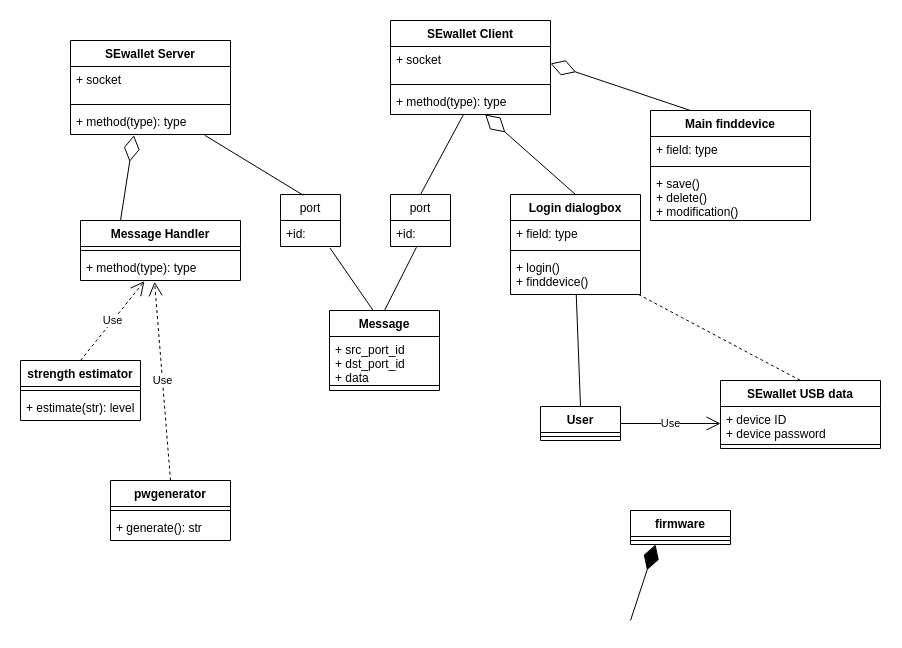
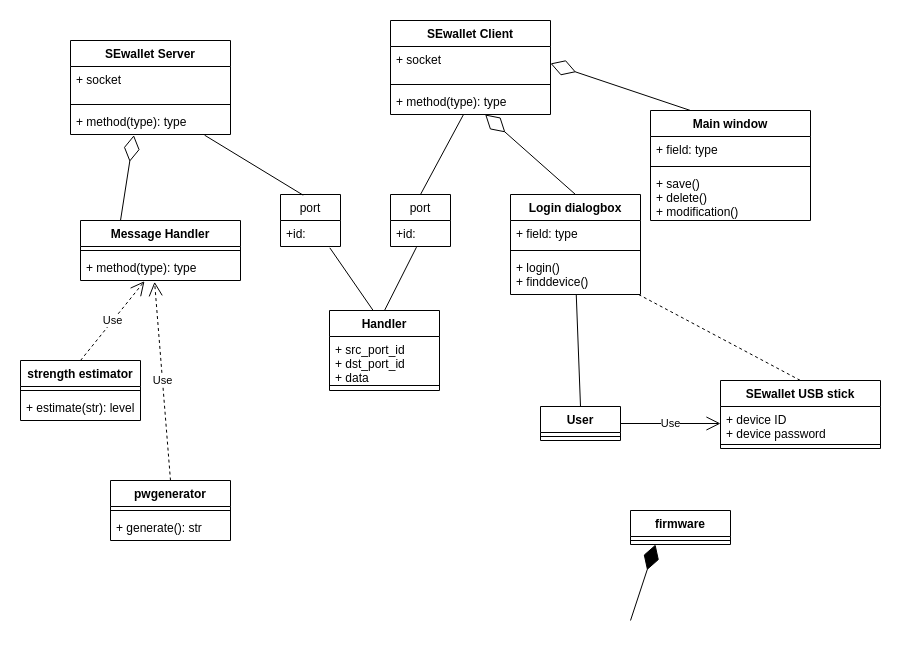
node "Main finddevice": label "Main finddevice" -> "Main window"
node "Message": label "Message" -> "Handler"
node "SEwallet USB data": label "SEwallet USB data" -> "SEwallet USB stick"
